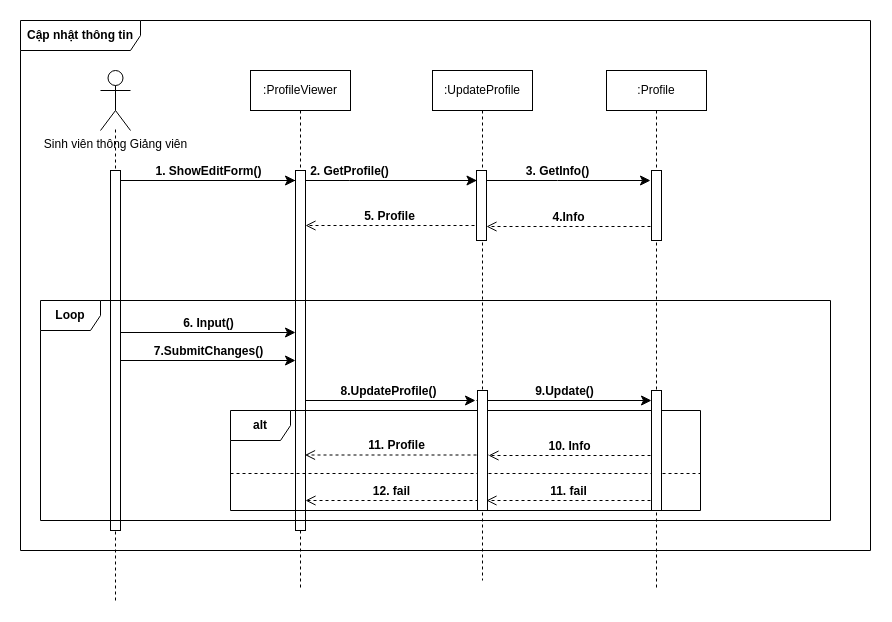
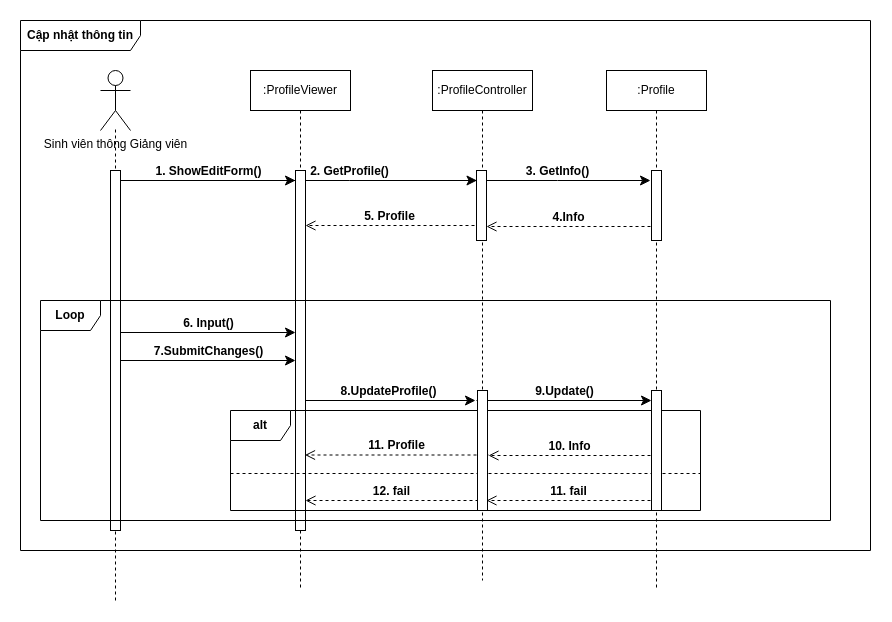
node ":UpdateProfile": label ":UpdateProfile" -> ":ProfileController"
